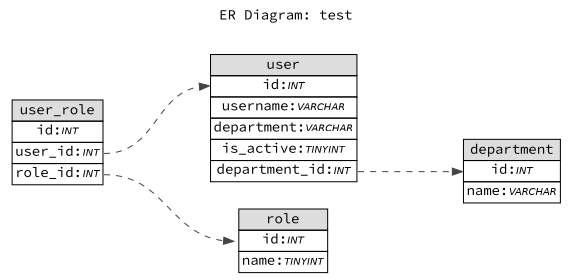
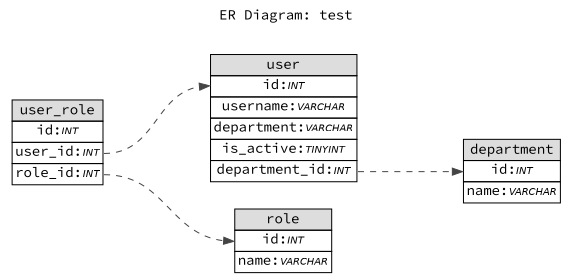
node "role": text "TINYINT" -> "VARCHAR"
